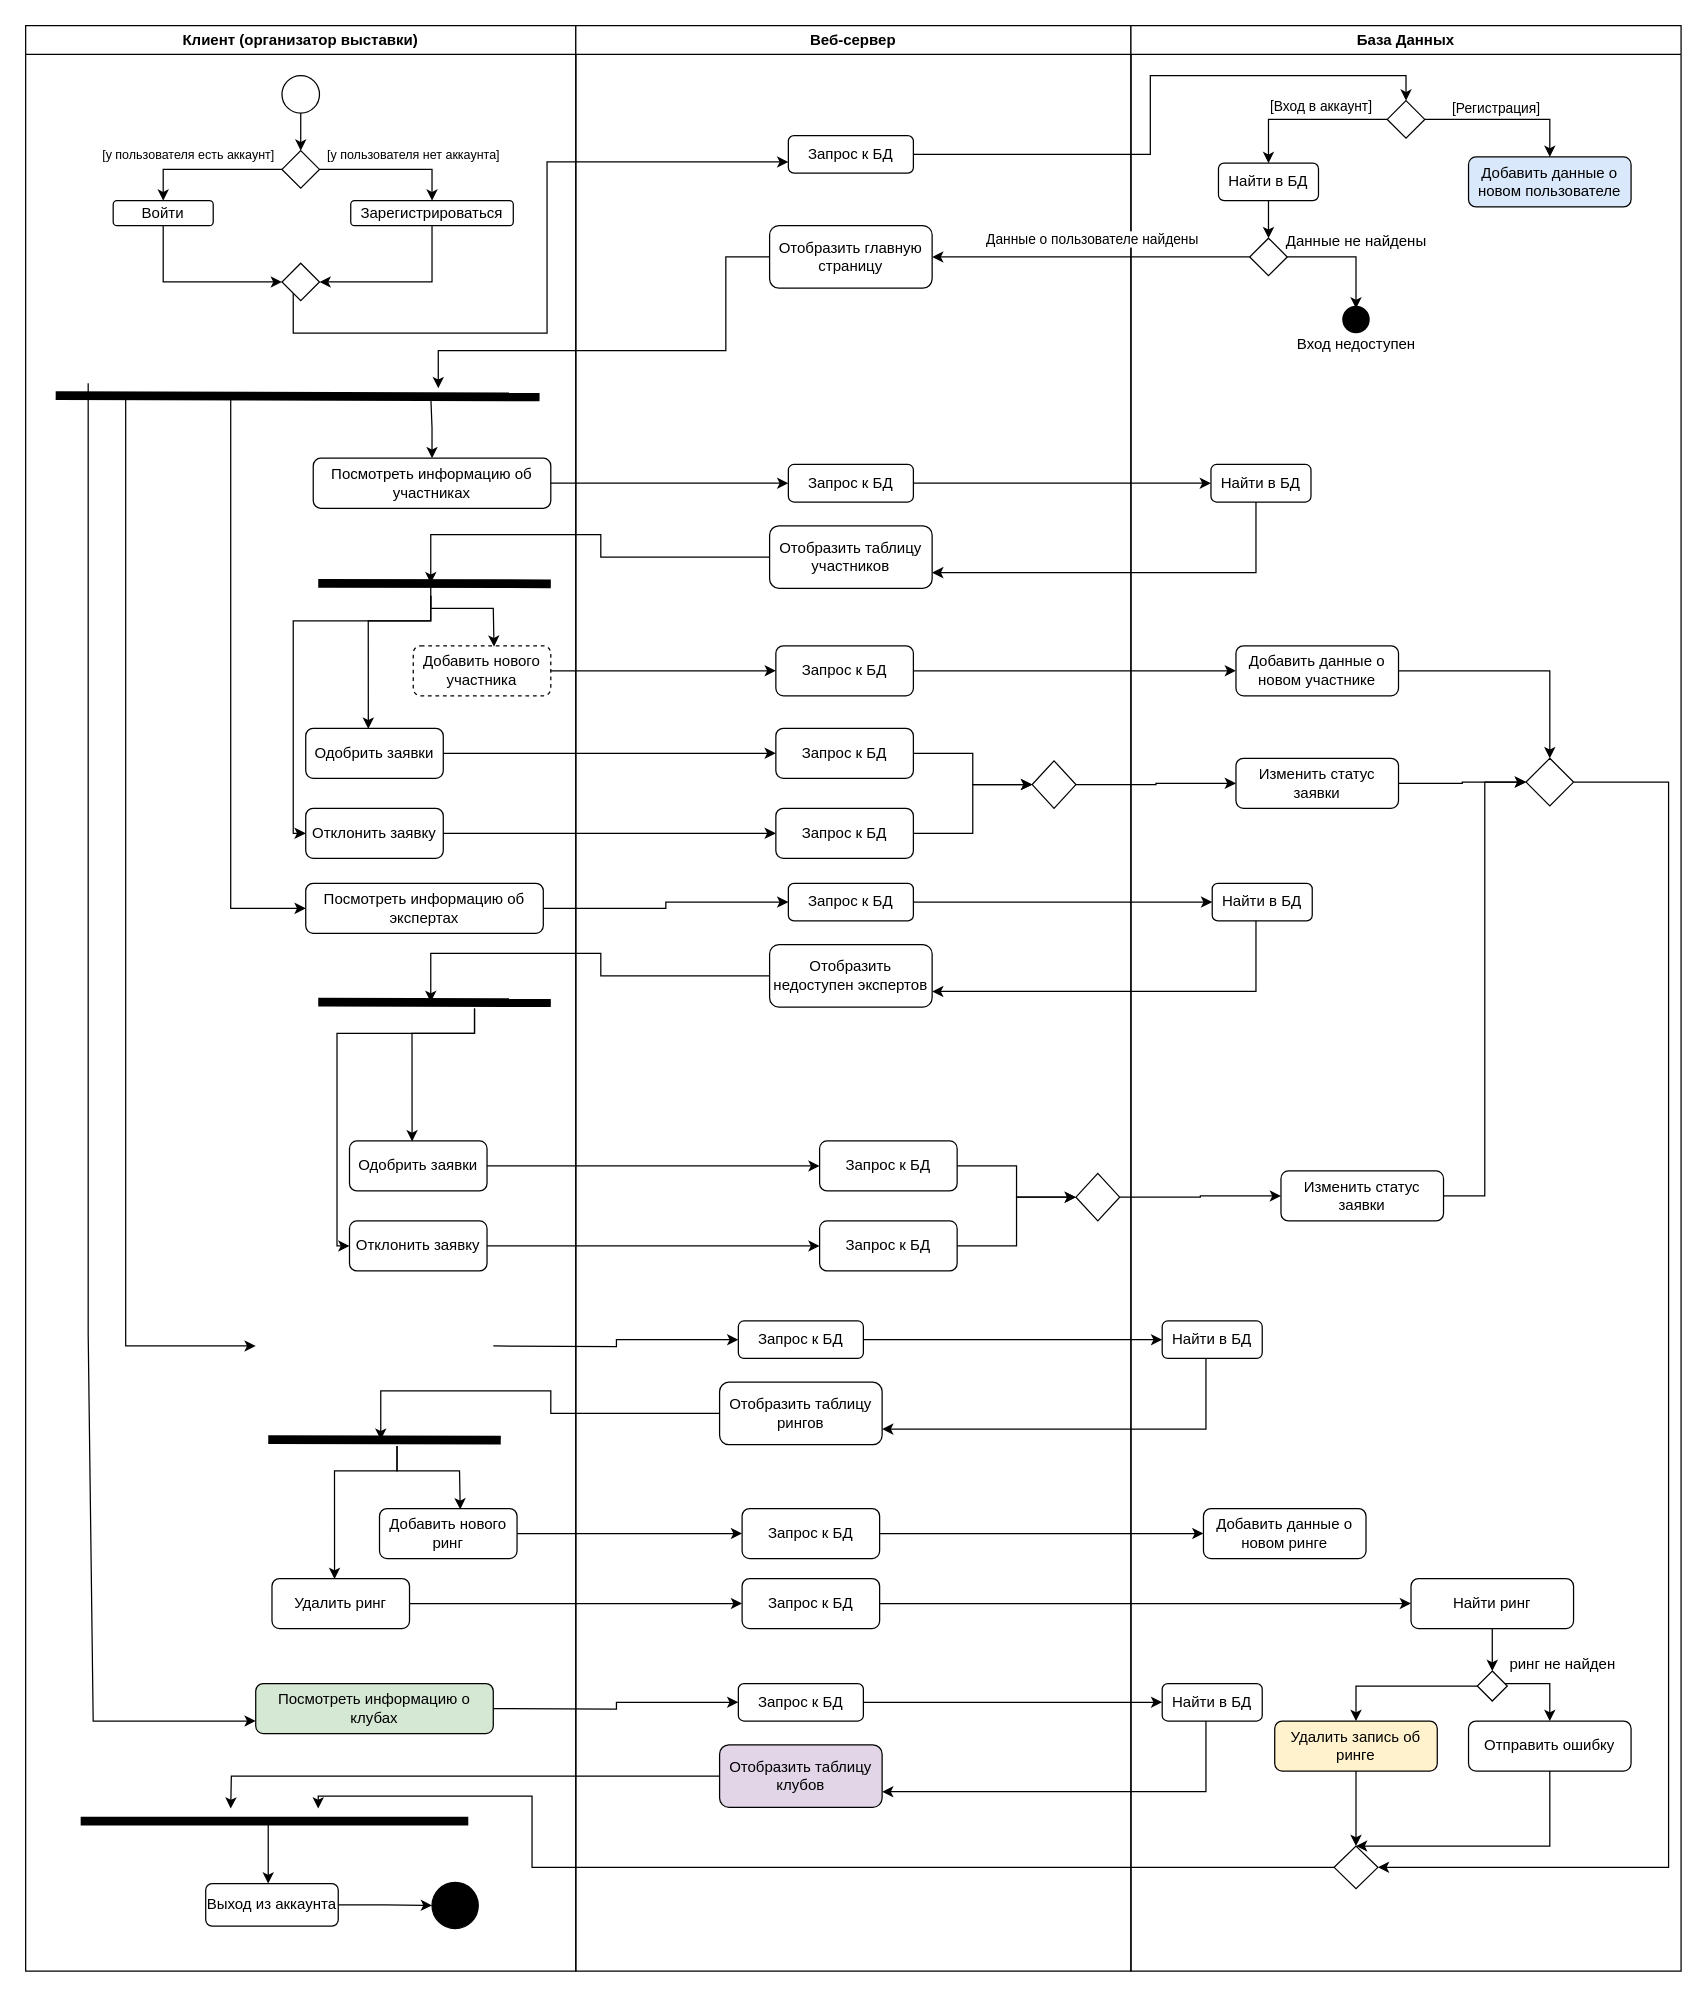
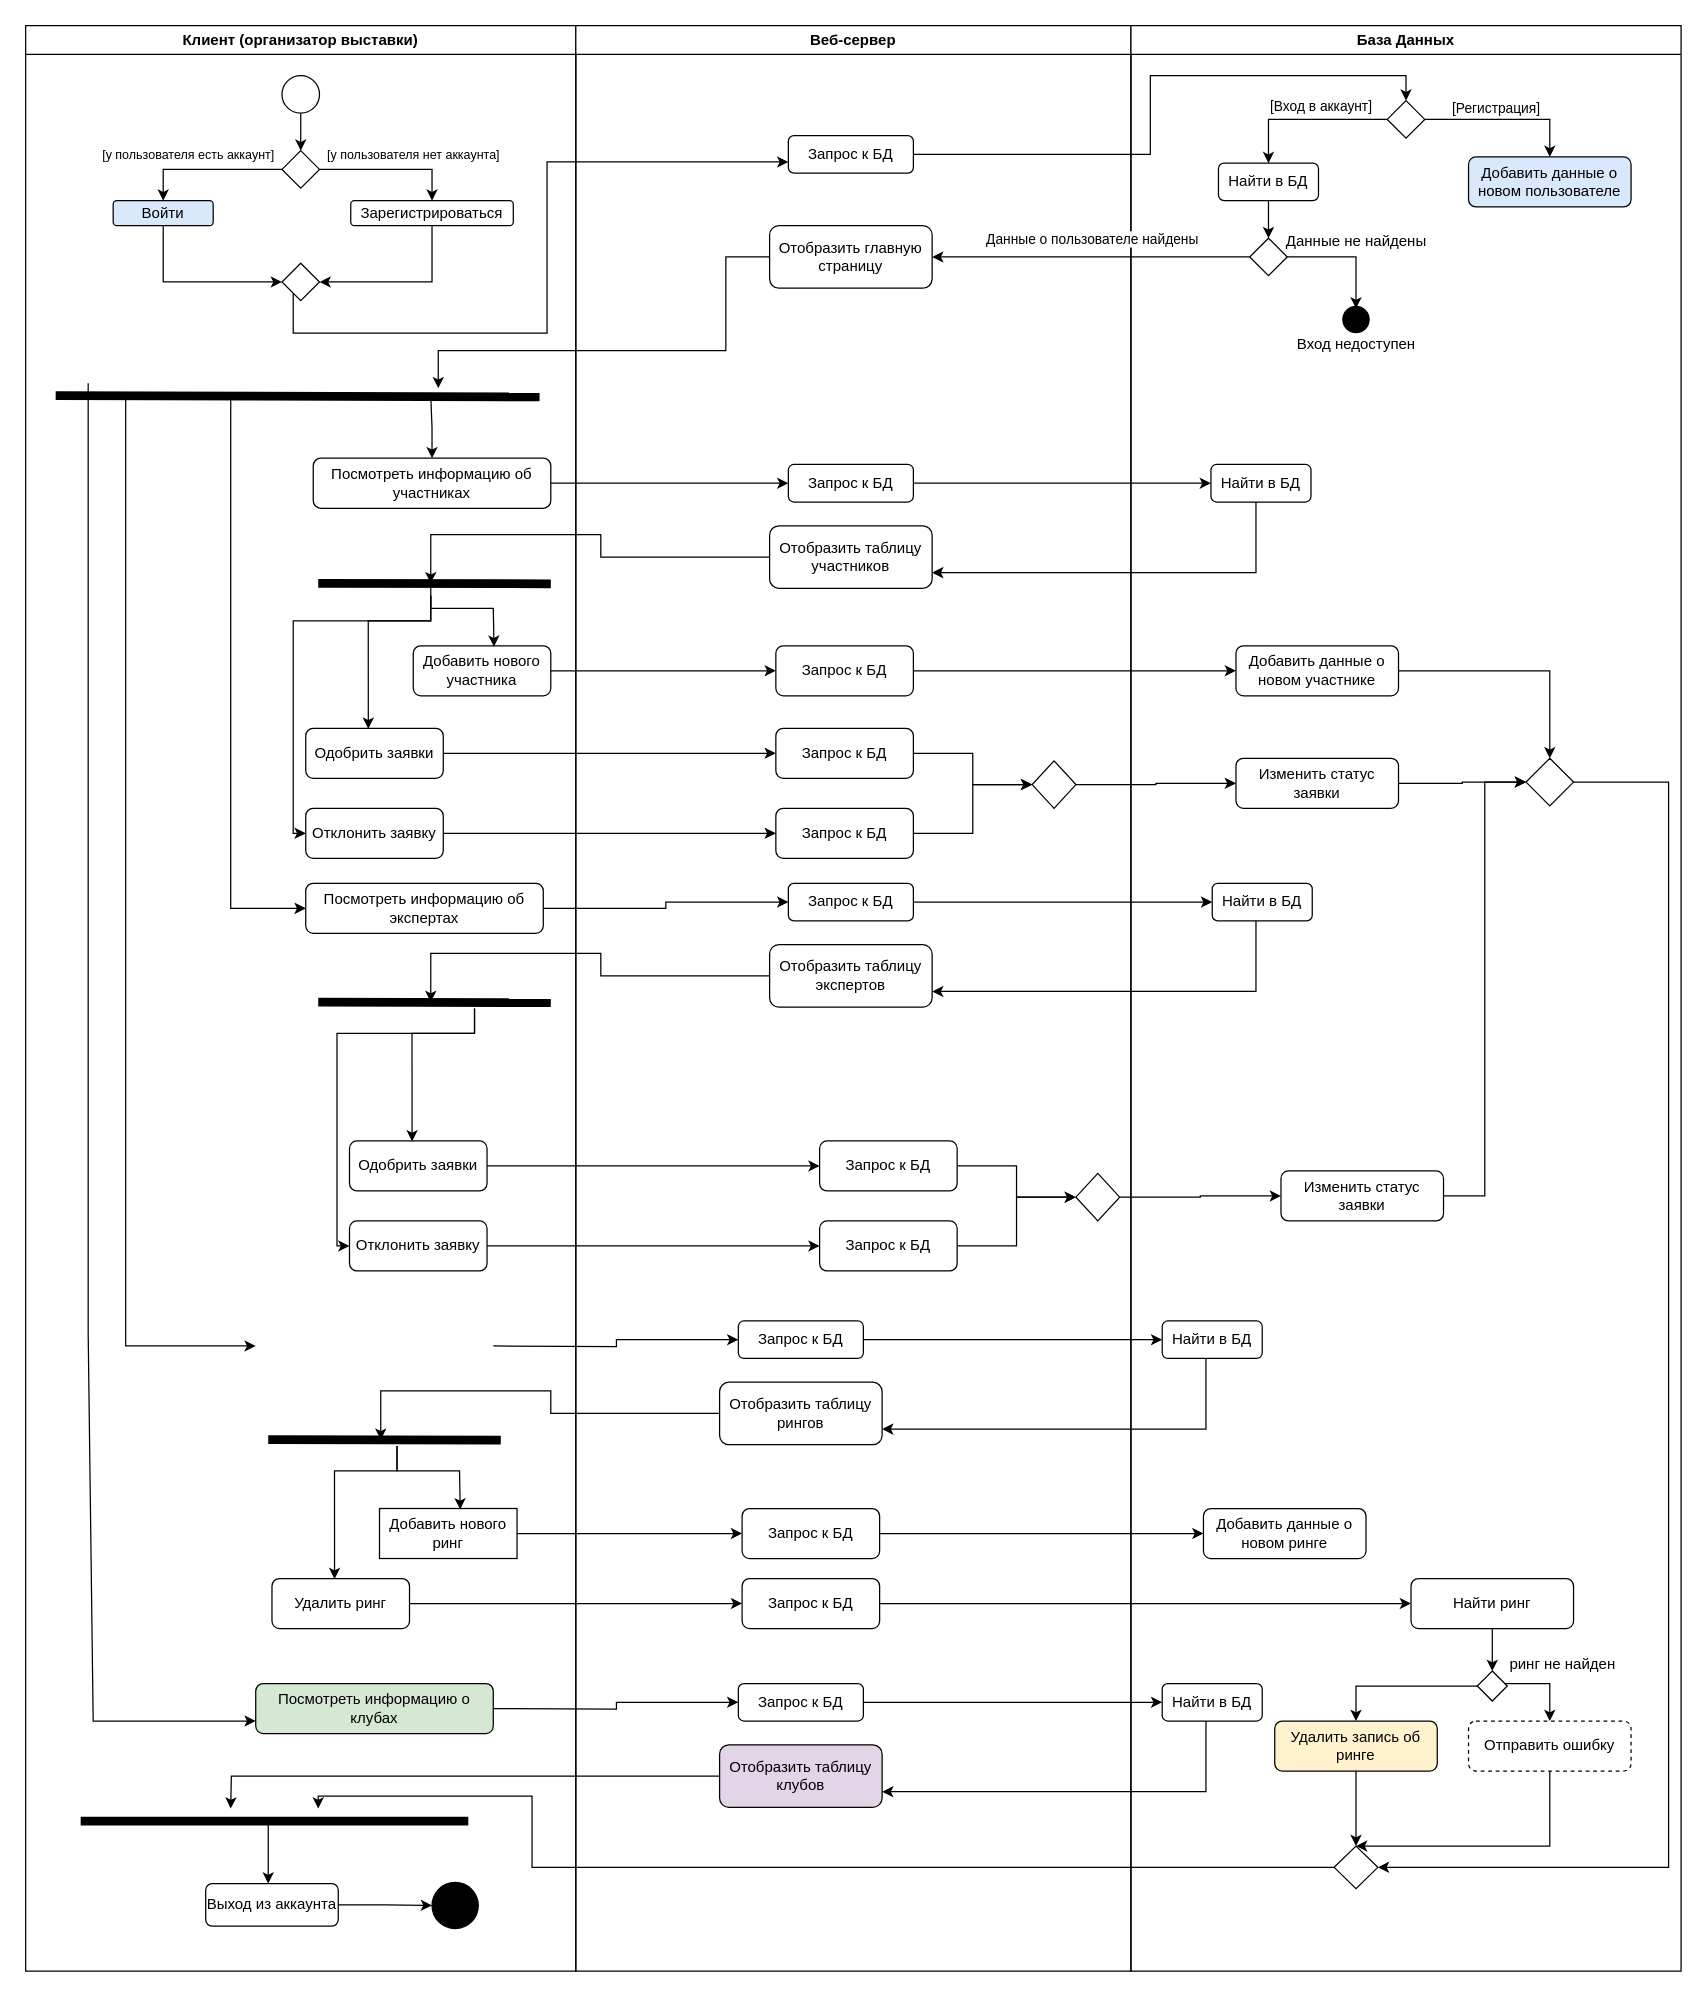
node "Войти": fillcolor #ffffff -> #dae8fc
node "Добавить нового участника": style dashed -> solid
node "Отобразить недоступен экспертов": label "Отобразить недоступен экспертов" -> "Отобразить таблицу экспертов"
node "Добавить нового ринг": shape rounded rectangle -> rectangle
node "Отправить ошибку": style solid -> dashed
